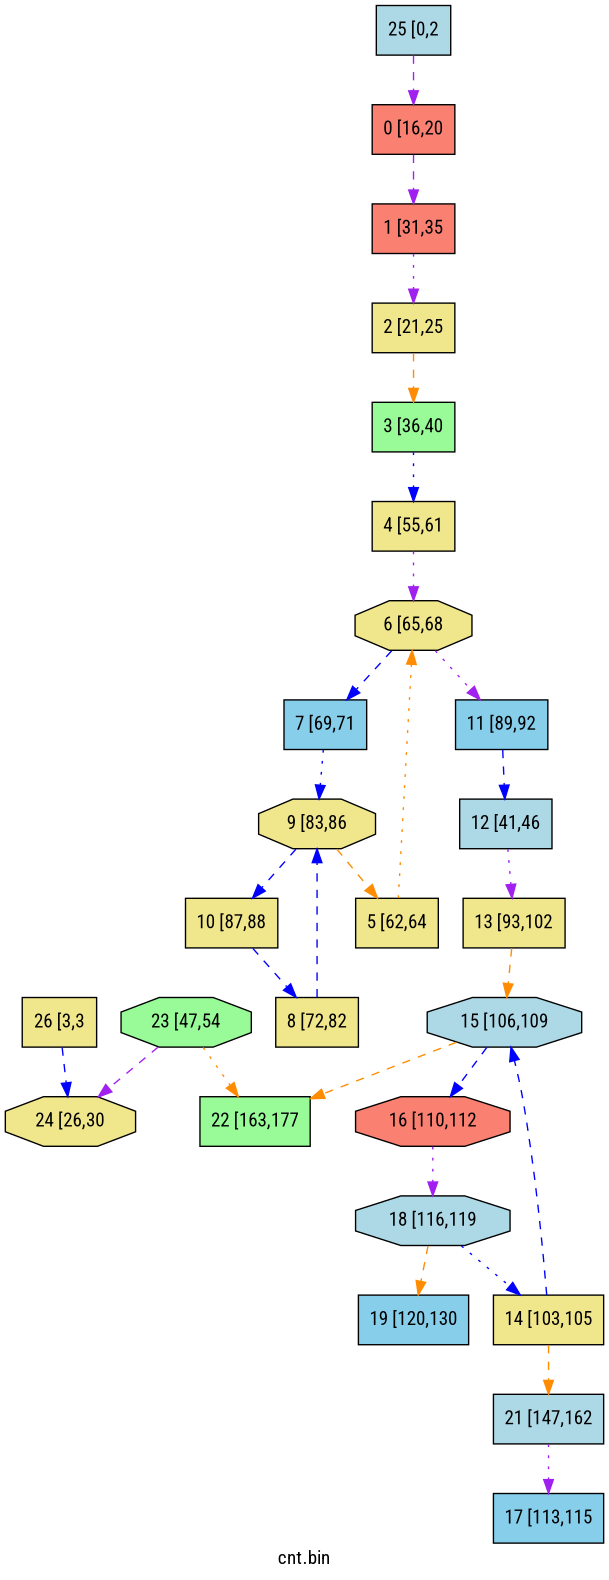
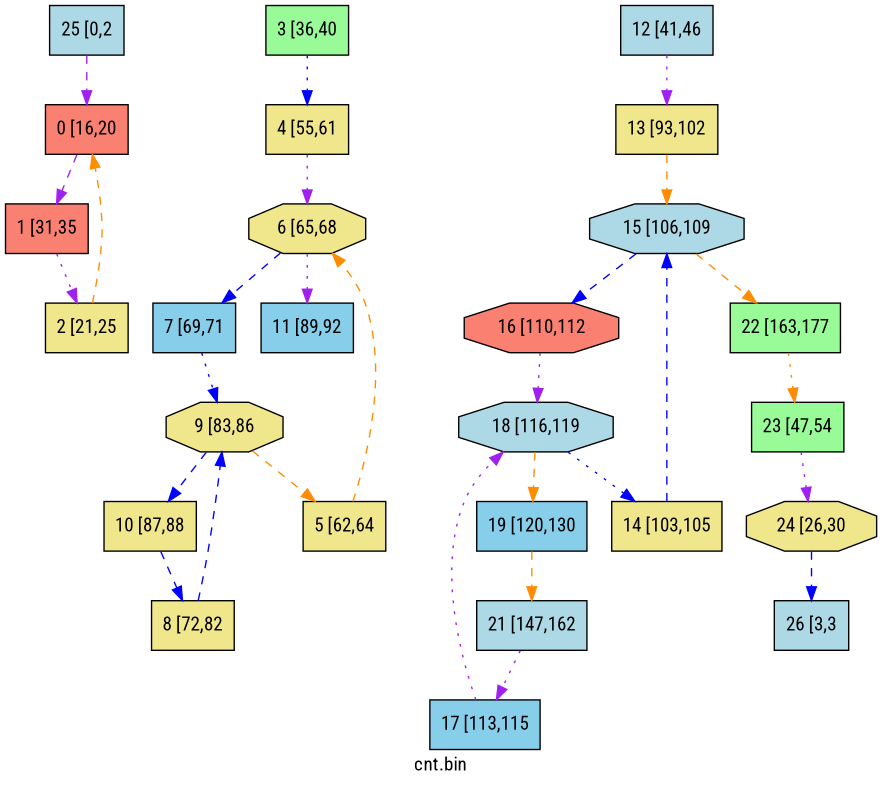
edge "2 [21,25" -> "3 [36,40": now "2 [21,25" -> "0 [16,20"
edge "17 [113,115" -> "18 [116,119": added
edge "11 [89,92" -> "12 [41,46": removed
edge "5 [62,64" -> "6 [65,68": style dotted -> dashed
node "26 [3,3": fillcolor khaki -> lightblue
node "23 [47,54": shape octagon -> box
edge "26 [3,3" -> "24 [26,30": reversed
edge "23 [47,54" -> "22 [163,177": reversed
edge "23 [47,54" -> "24 [26,30": style dashed -> dotted
edge "14 [103,105" -> "21 [147,162": now "19 [120,130" -> "21 [147,162"
